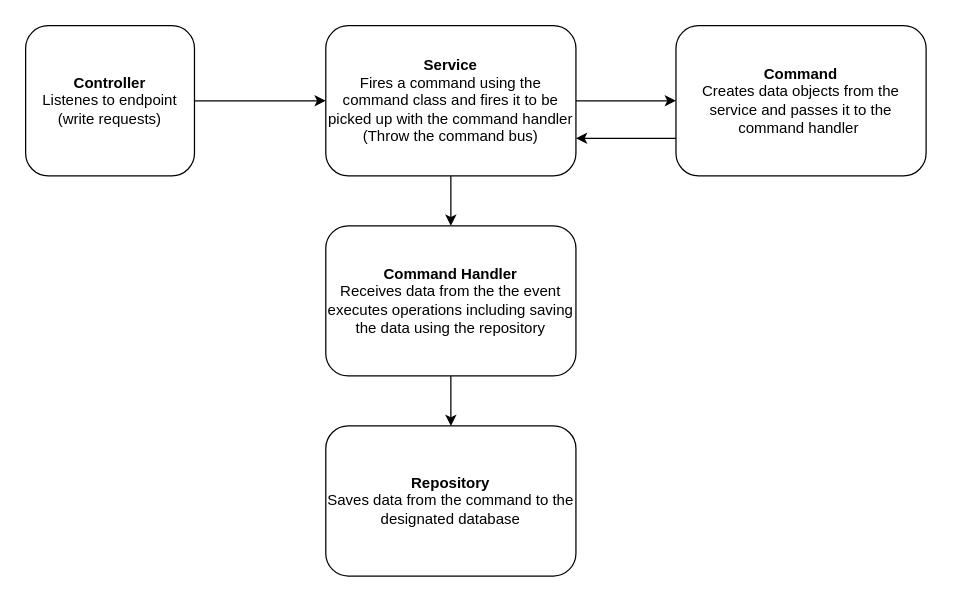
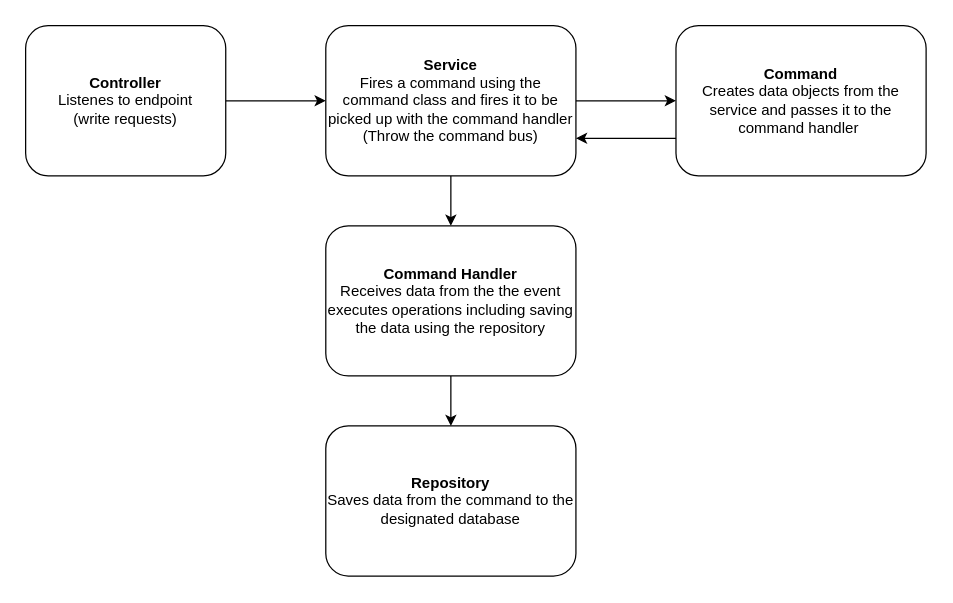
node "Controller Listenes to endpoint (write requests)": size 169x150 -> 200x150
